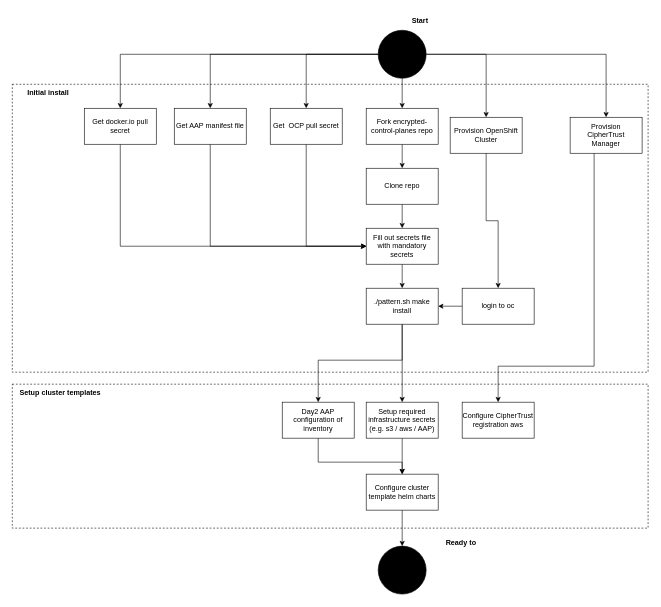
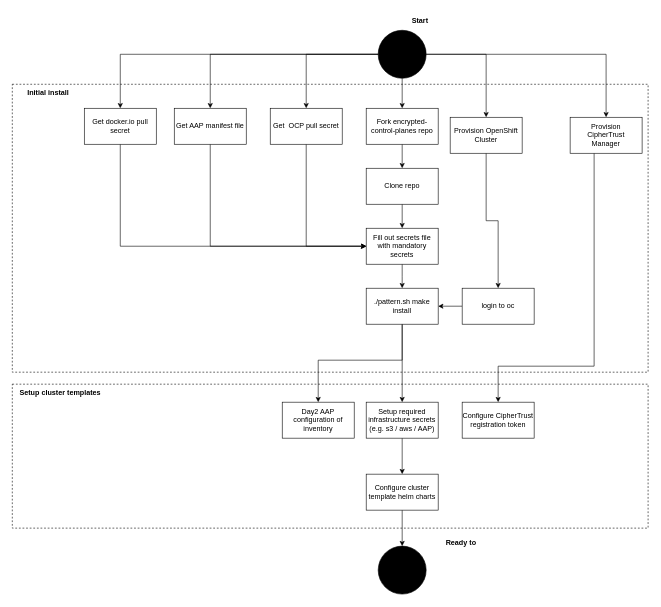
node "Configure CipherTrust registration aws": label "Configure CipherTrust registration aws" -> "Configure CipherTrust registration token"
edge "Day2 AAP configuration of inventory" -> "Configure cluster template helm charts": removed
